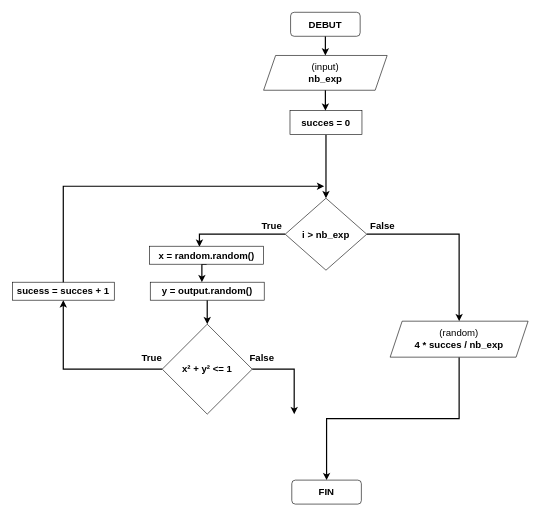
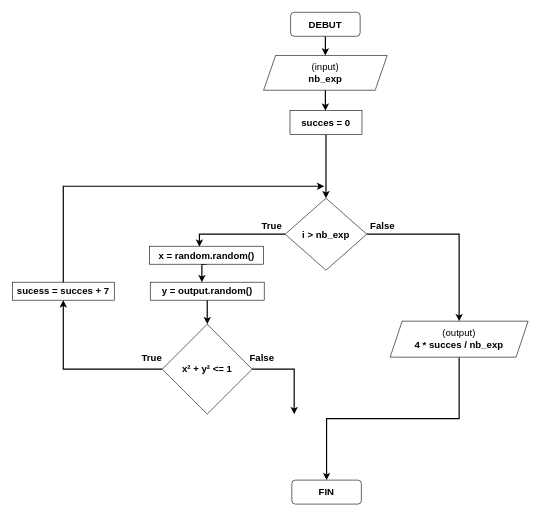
node "sucess = succes + 1": label "sucess = succes + 1" -> "sucess = succes + 7"
node "(random) 4 * succes / nb_exp": label "(random) 4 * succes / nb_exp" -> "(output) 4 * succes / nb_exp"
